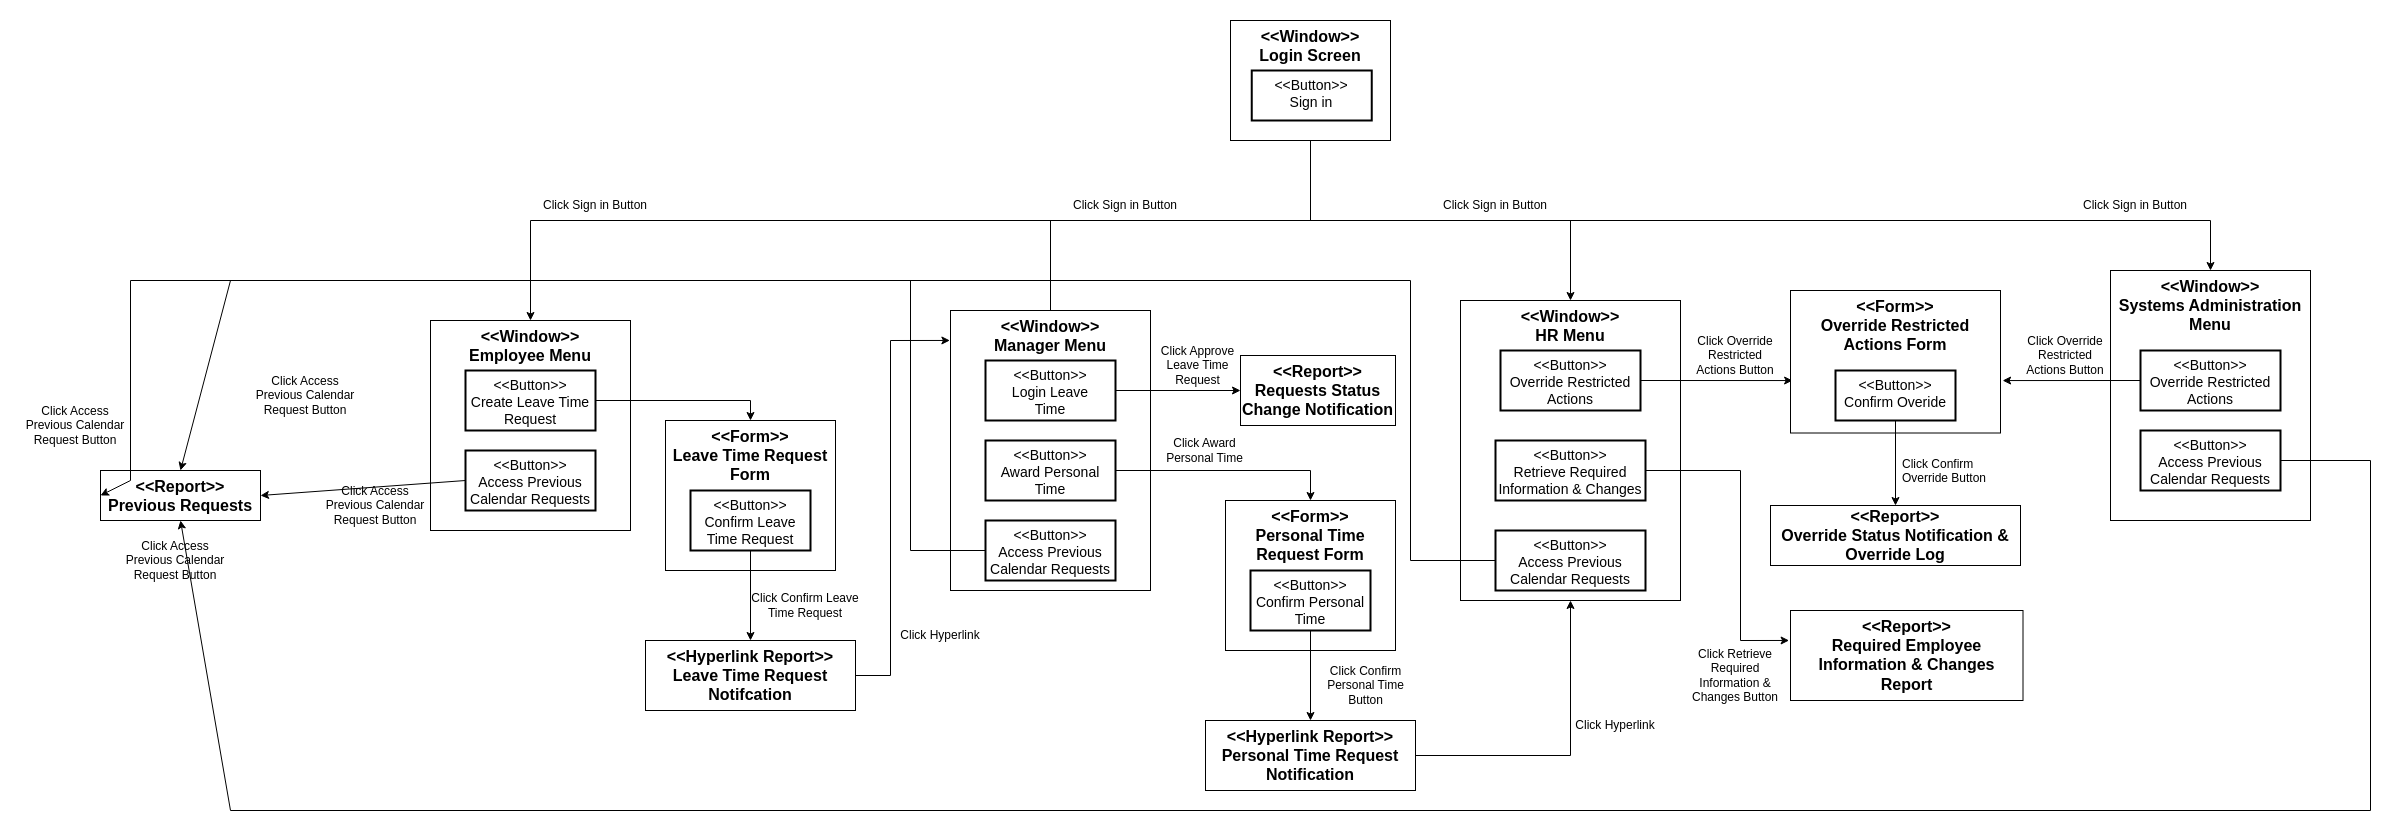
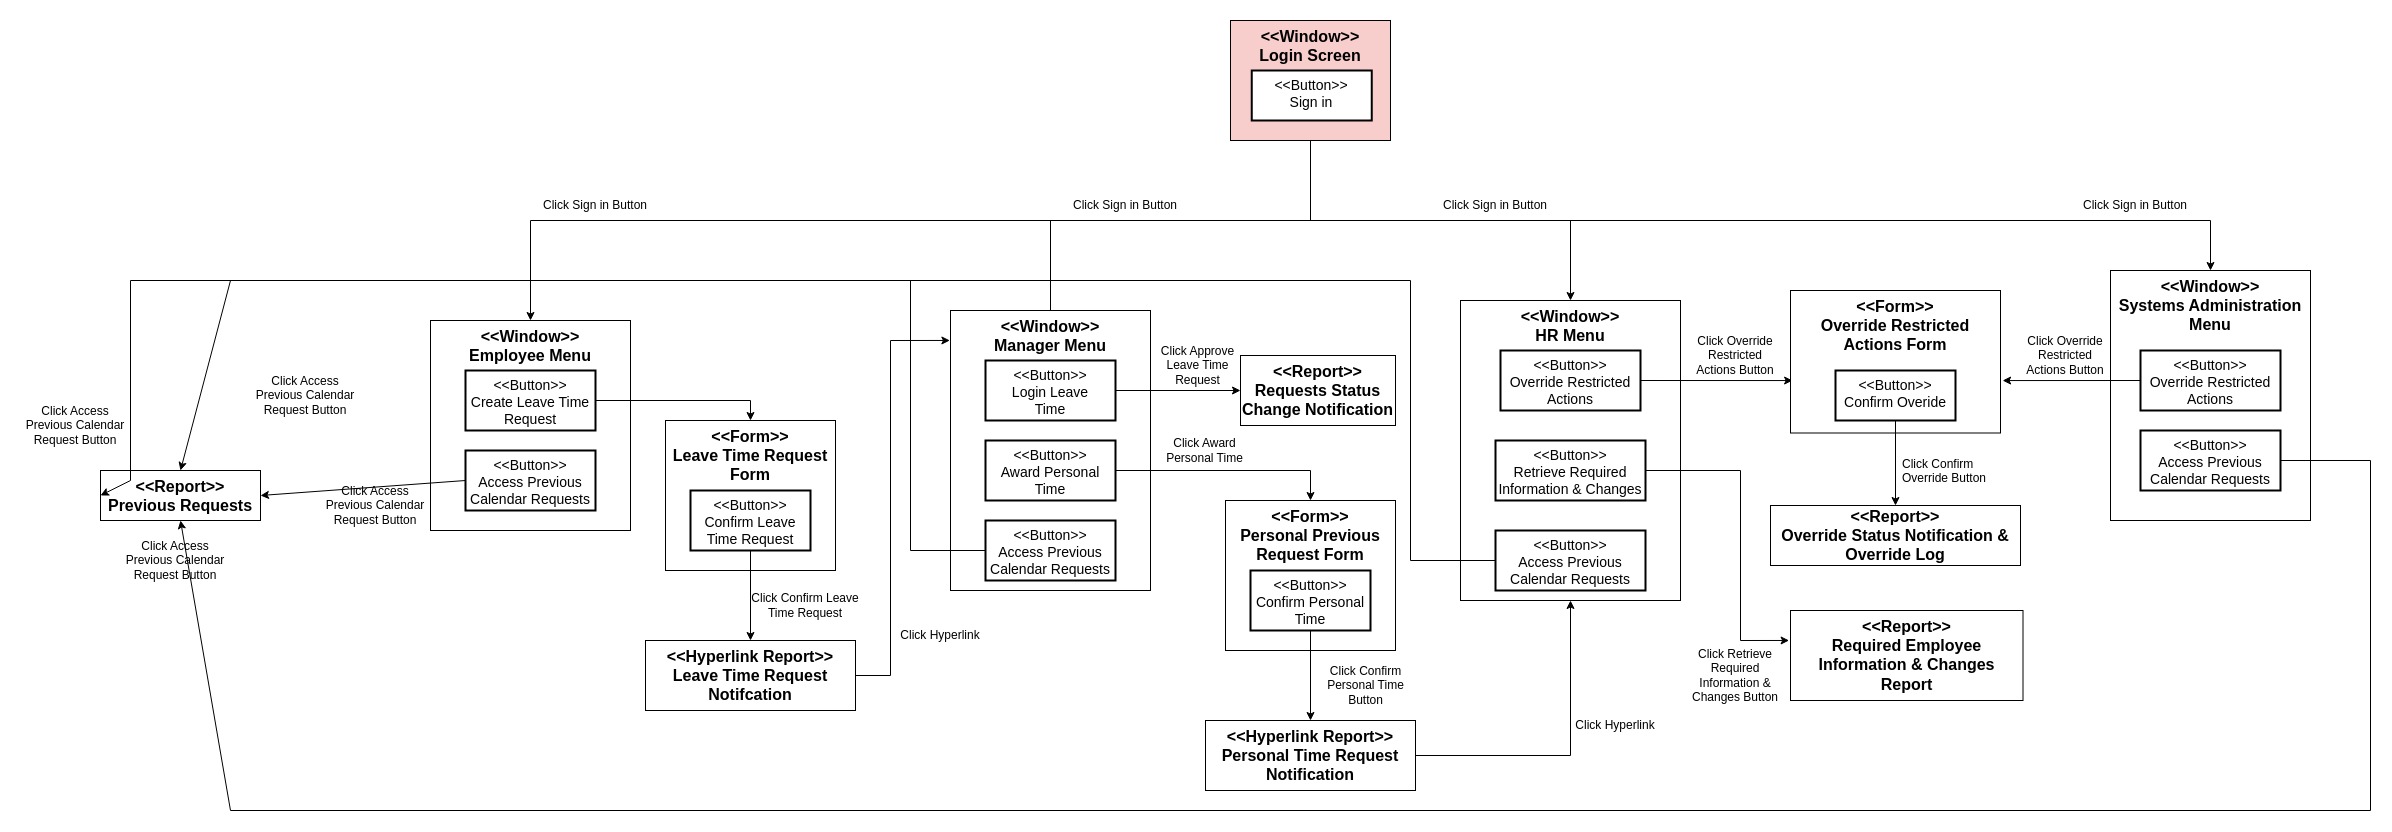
node "<<Window>> Login Screen": fillcolor #ffffff -> #f8cecc
node "<<Form>> Personal Time Request Form": label "<<Form>> Personal Time Request Form" -> "<<Form>> Personal Previous Request Form"
